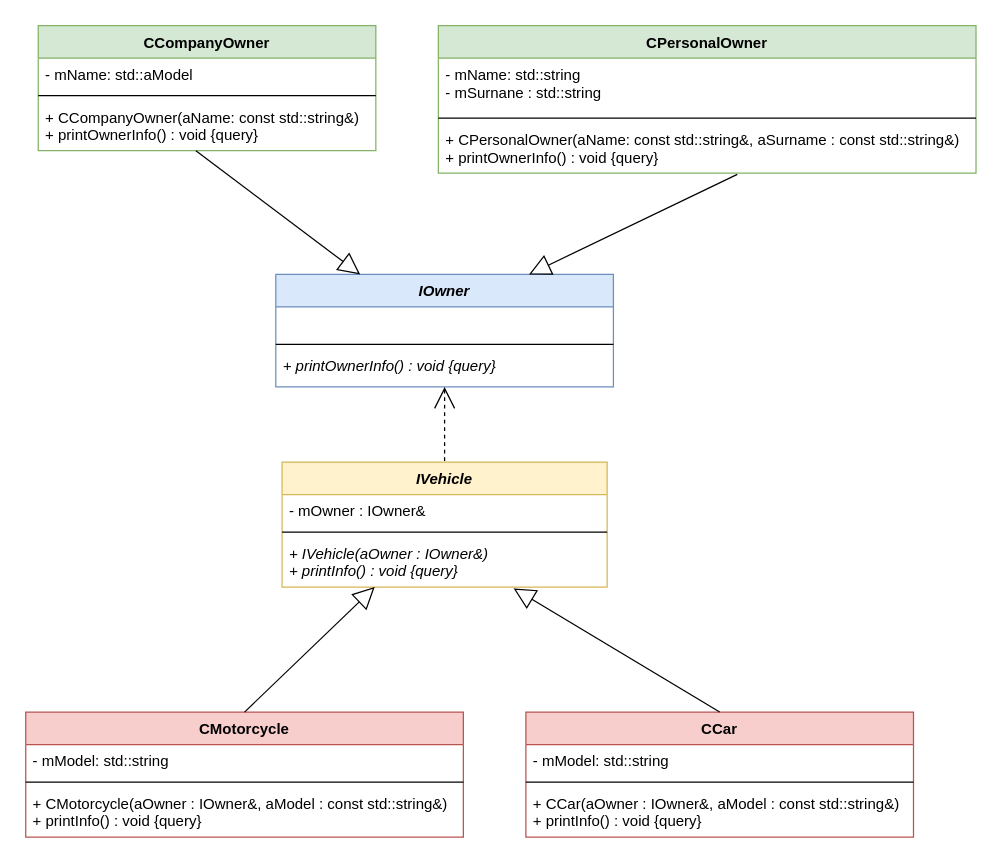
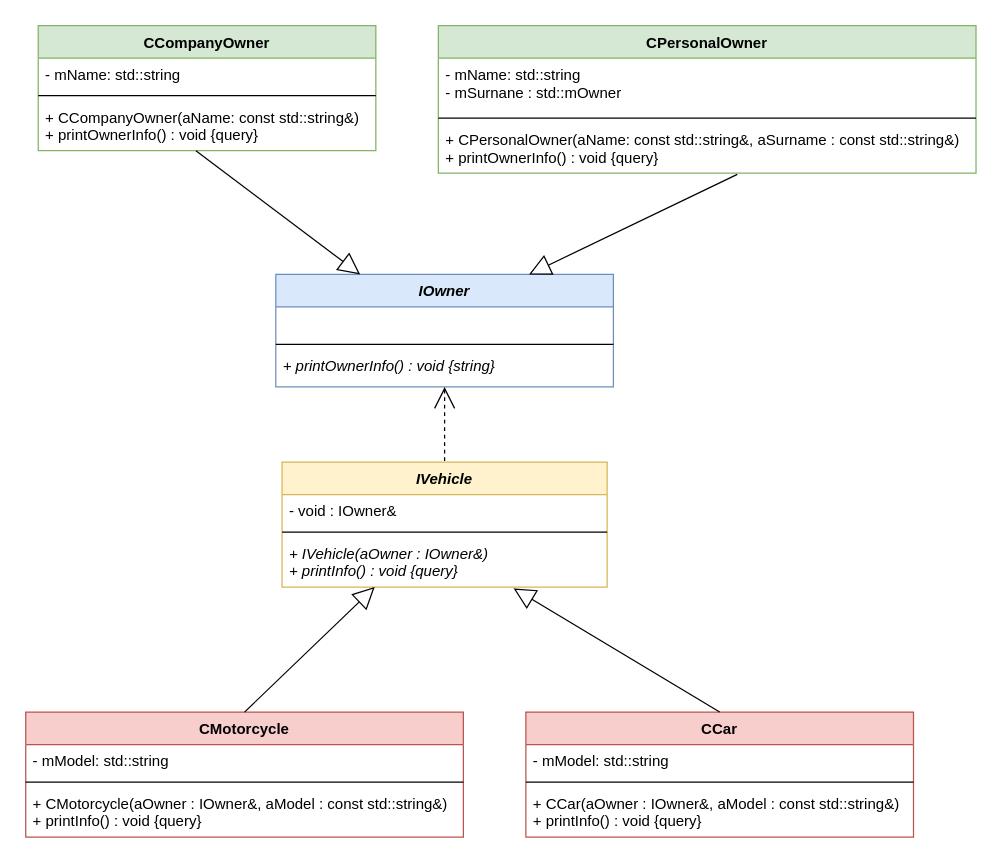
node "- mName: std::aModel": label "- mName: std::aModel" -> "- mName: std::string"
node "- mName: std::string - mSurnane : std::string": label "- mName: std::string - mSurnane : std::string" -> "- mName: std::string - mSurnane : std::mOwner"
node "+ printOwnerInfo() : void {query}": label "+ printOwnerInfo() : void {query}" -> "+ printOwnerInfo() : void {string}"
node "- mOwner : IOwner&": label "- mOwner : IOwner&" -> "- void : IOwner&"
